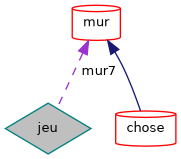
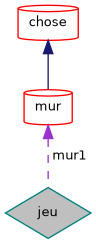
edge "jeu" -> "mur": label " mur7" -> " mur1"
edge "chose" -> "mur": reversed
